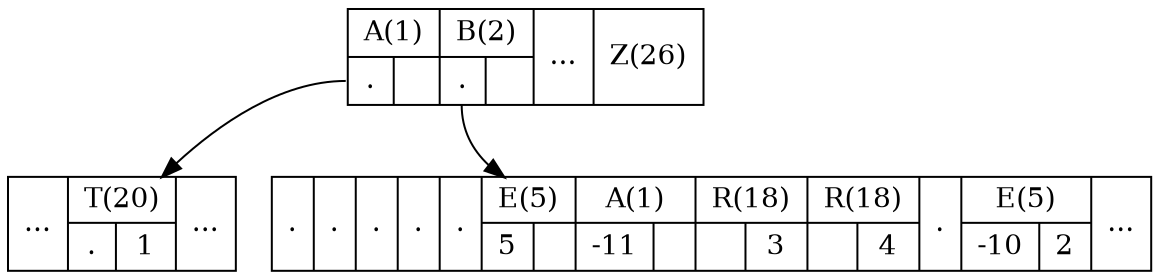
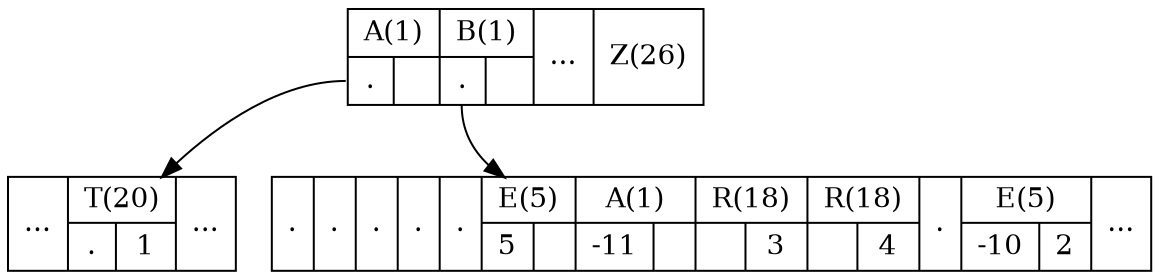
node "A(1)": text "B(2)" -> "B(1)"
